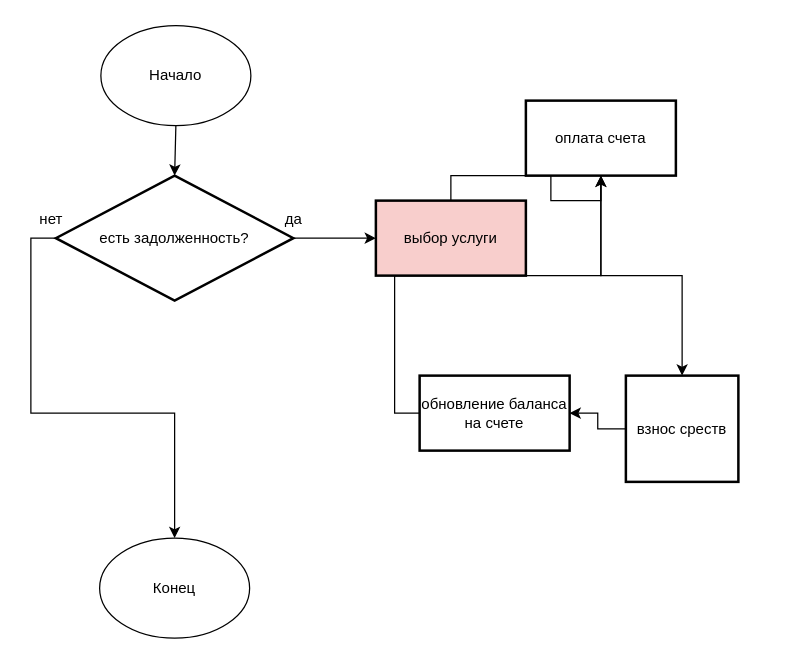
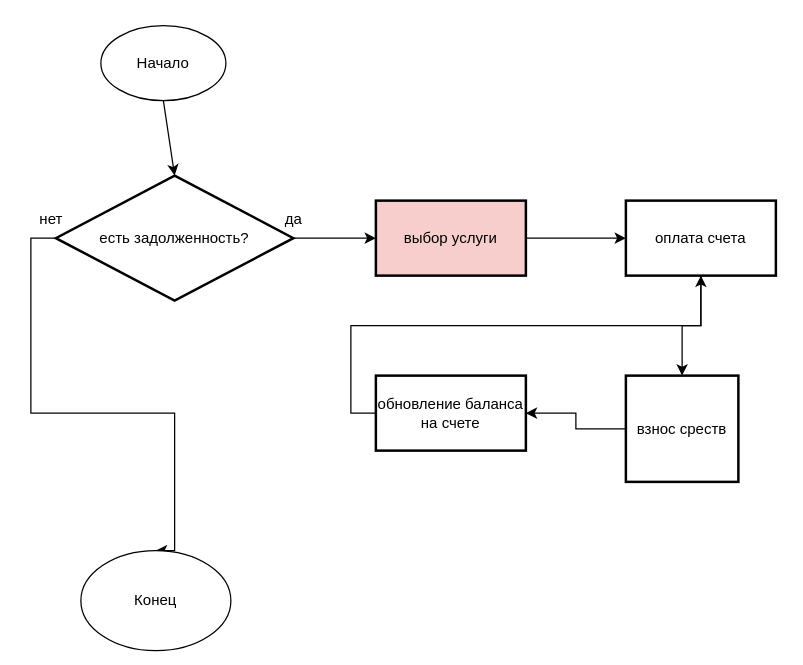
node "Начало": size 150x100 -> 125x75
node "оплата счета": moved (601, 138) -> (701, 238)
node "обновление баланса на счете": moved (494, 413) -> (451, 413)
node "Конец": moved (174, 588) -> (156, 601)
